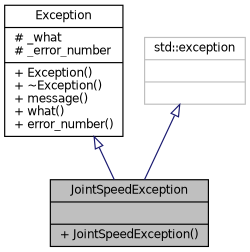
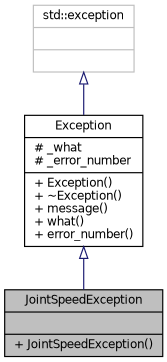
edge "JointSpeedException" -> "std::exception": now "Exception" -> "std::exception"
